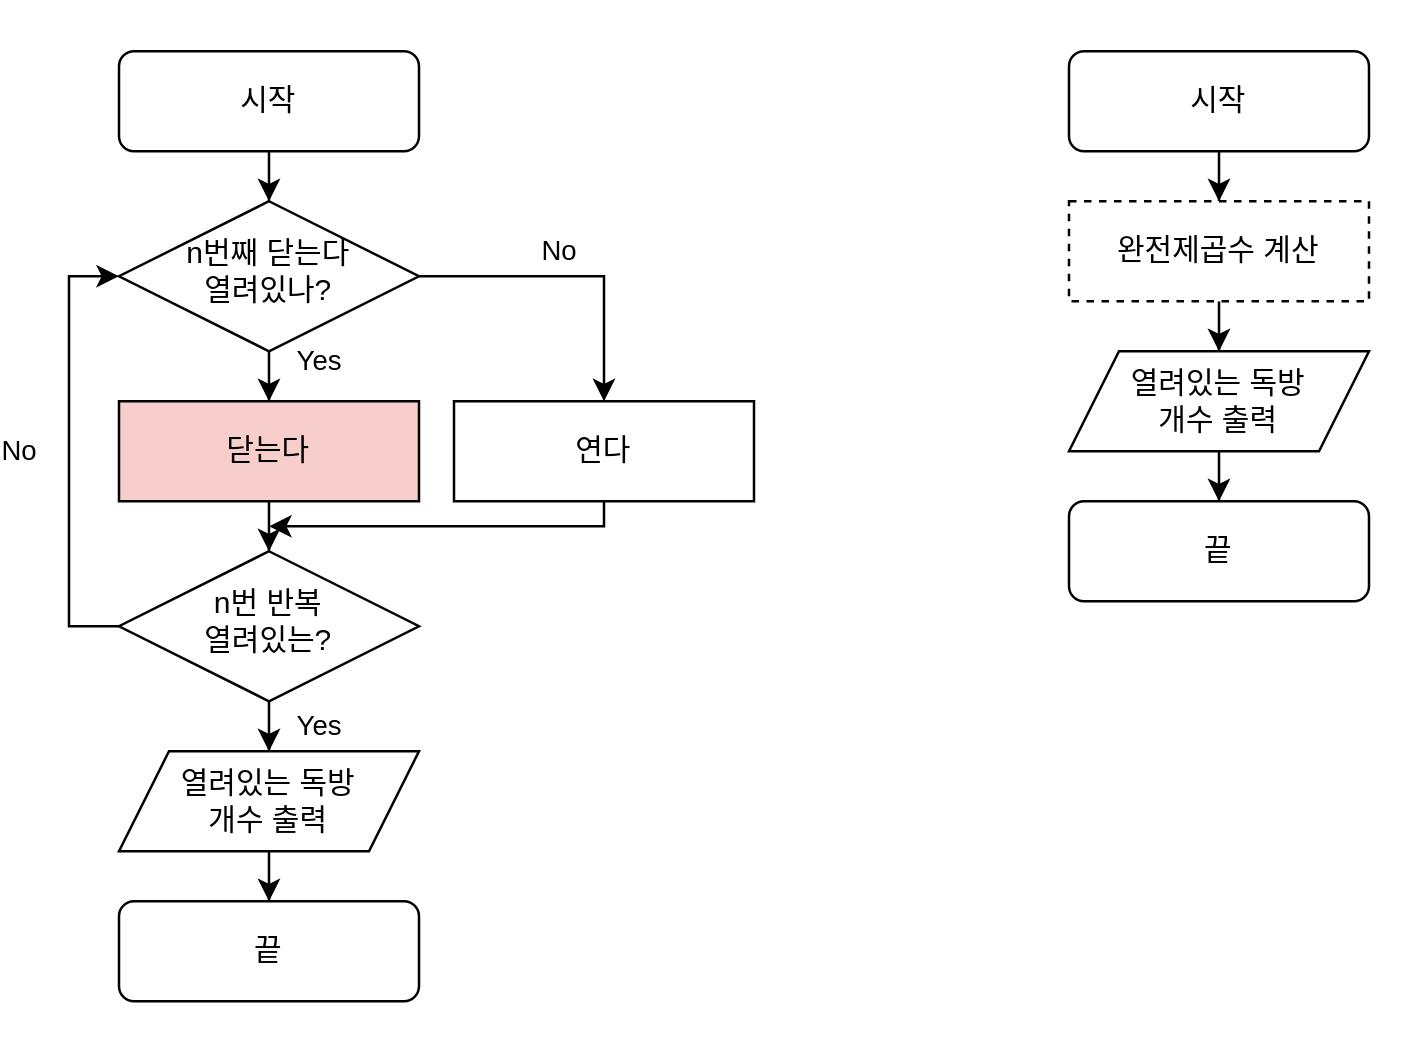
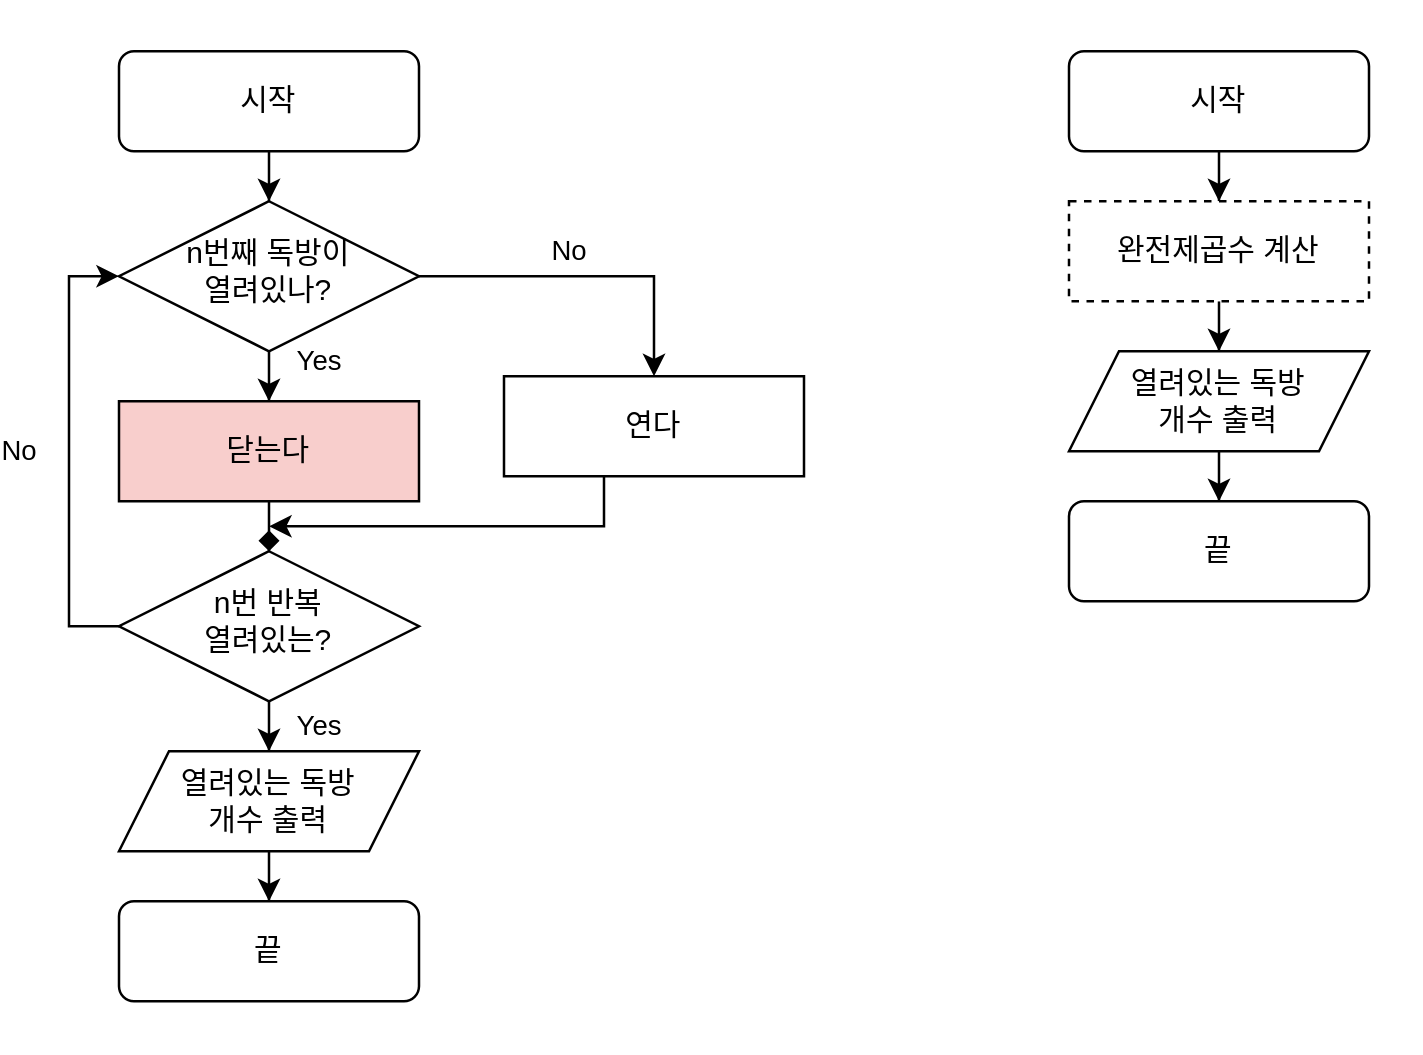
node "n번째 닫는다 열려있나?": label "n번째 닫는다 열려있나?" -> "n번째 독방이 열려있나?"
node "연다": moved (604, 451) -> (654, 426)
edge "닫는다" -> "n번 반복 열려있는?": arrowhead classic -> diamond
